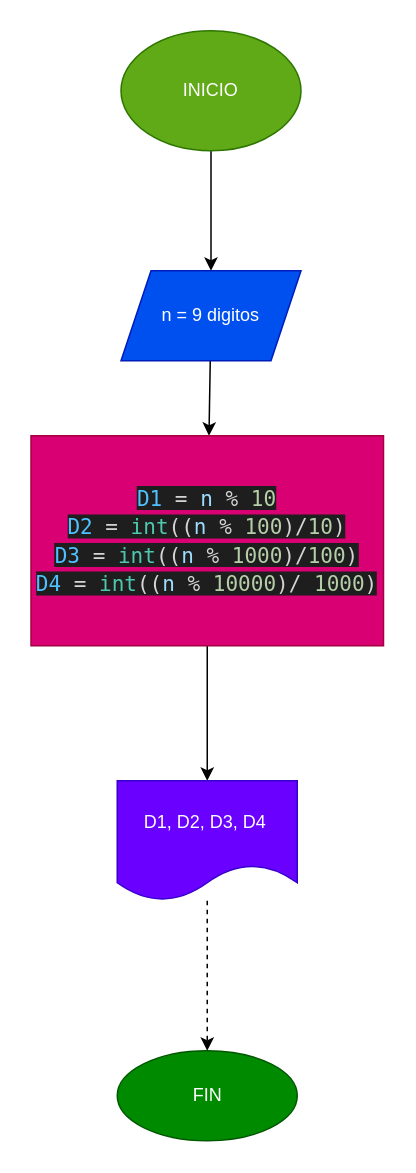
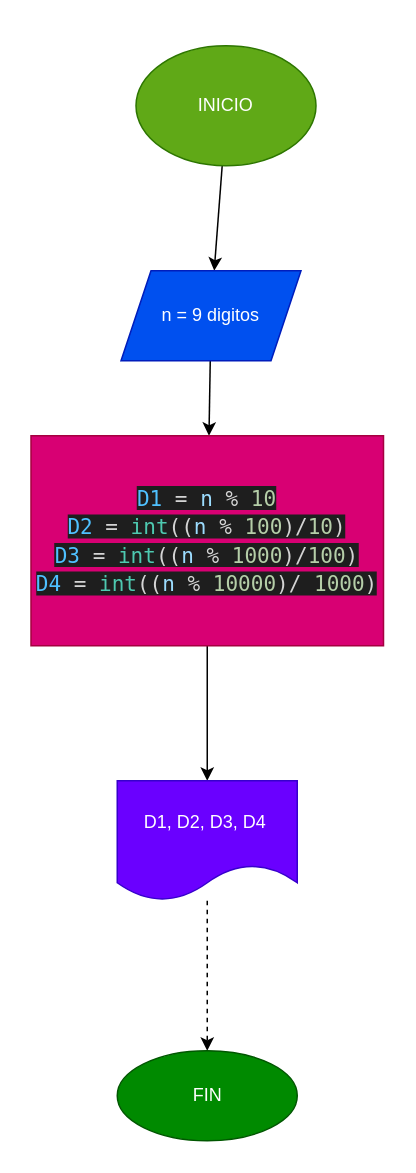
node "INICIO": moved (211, 91) -> (226, 106)
